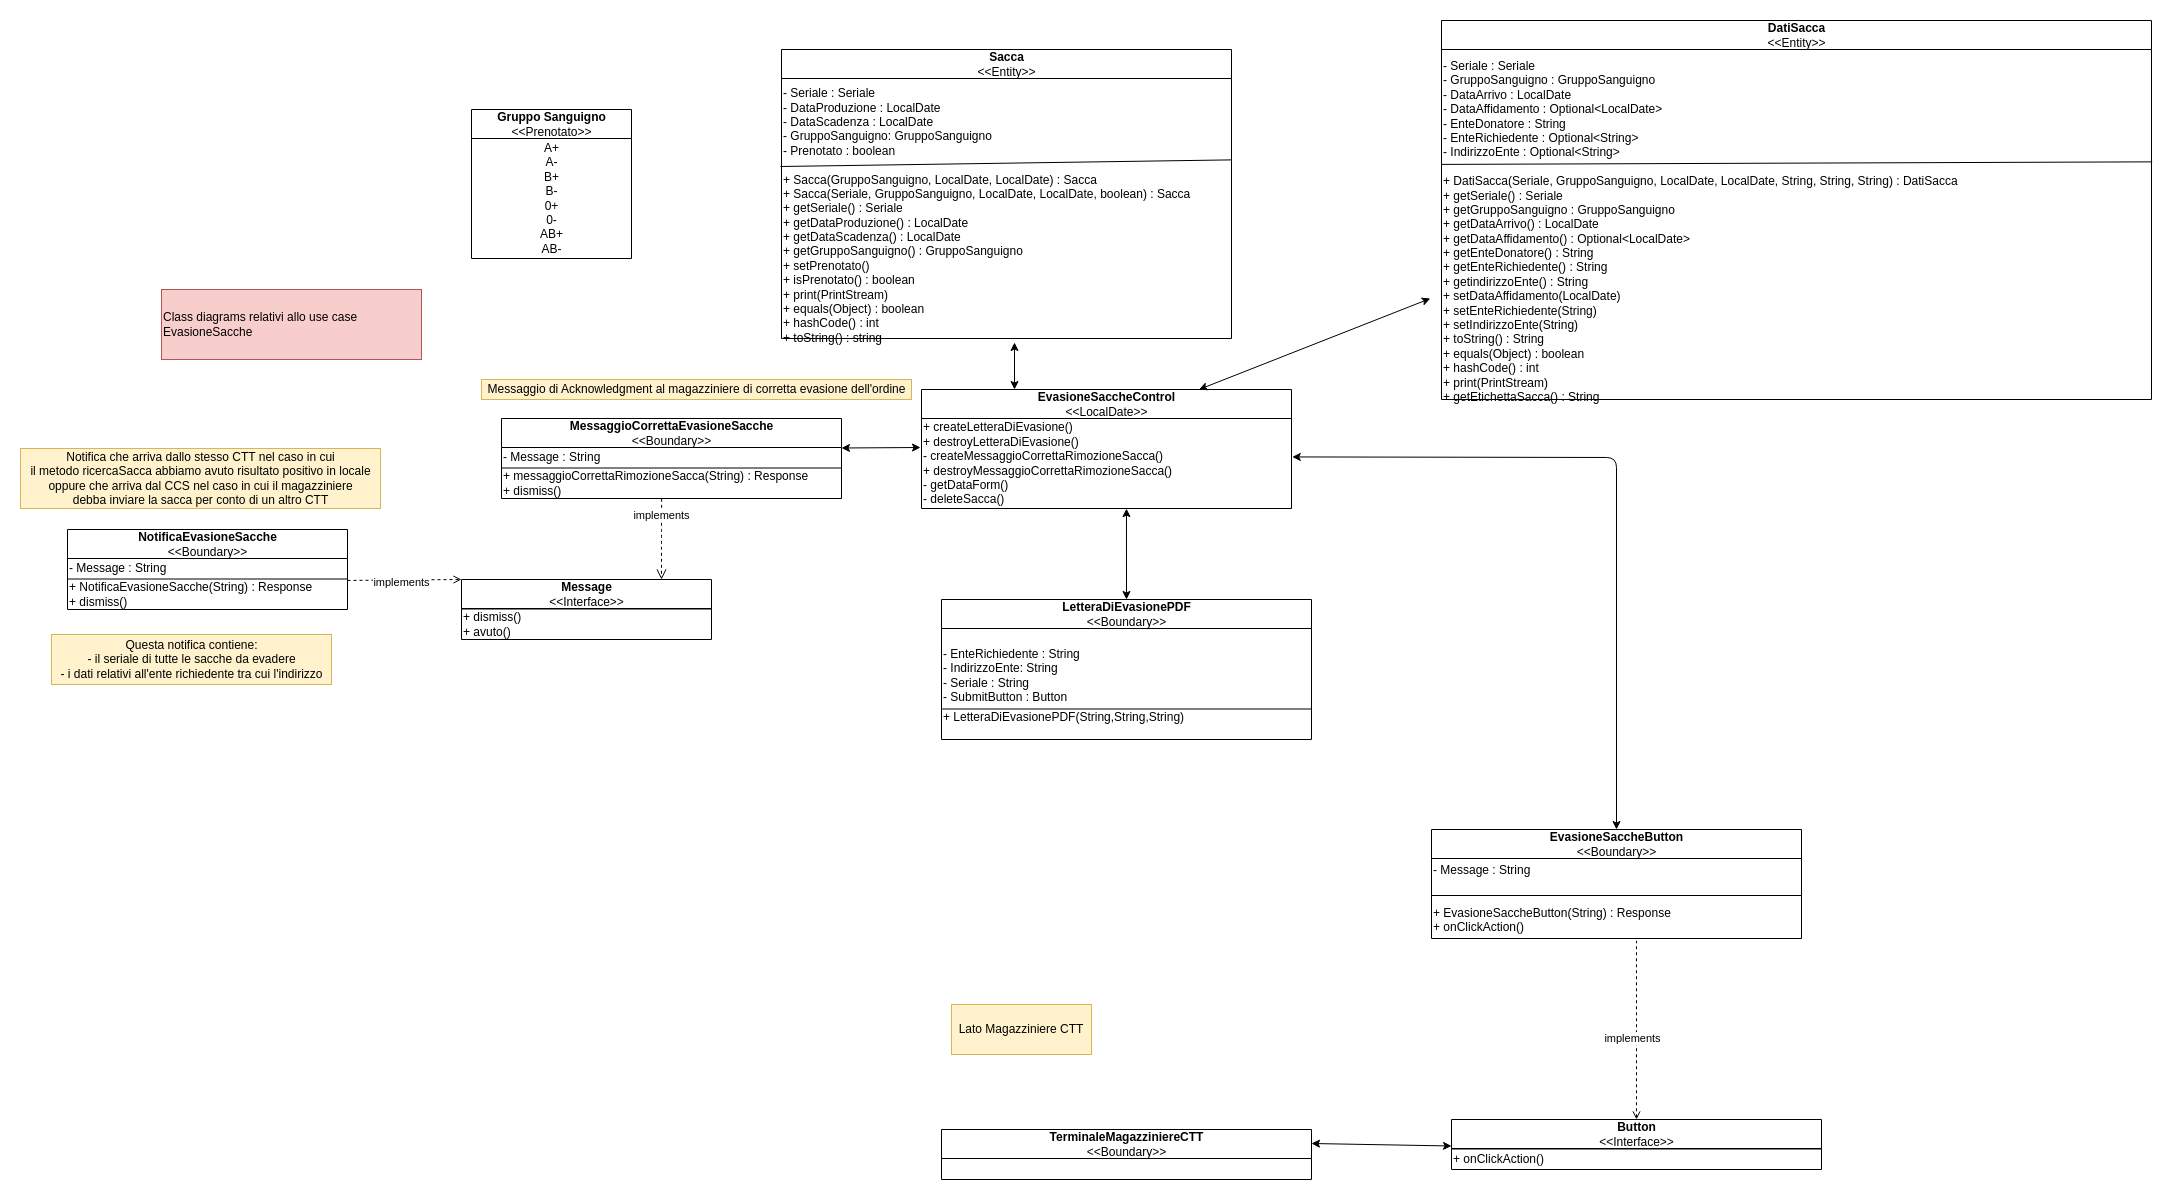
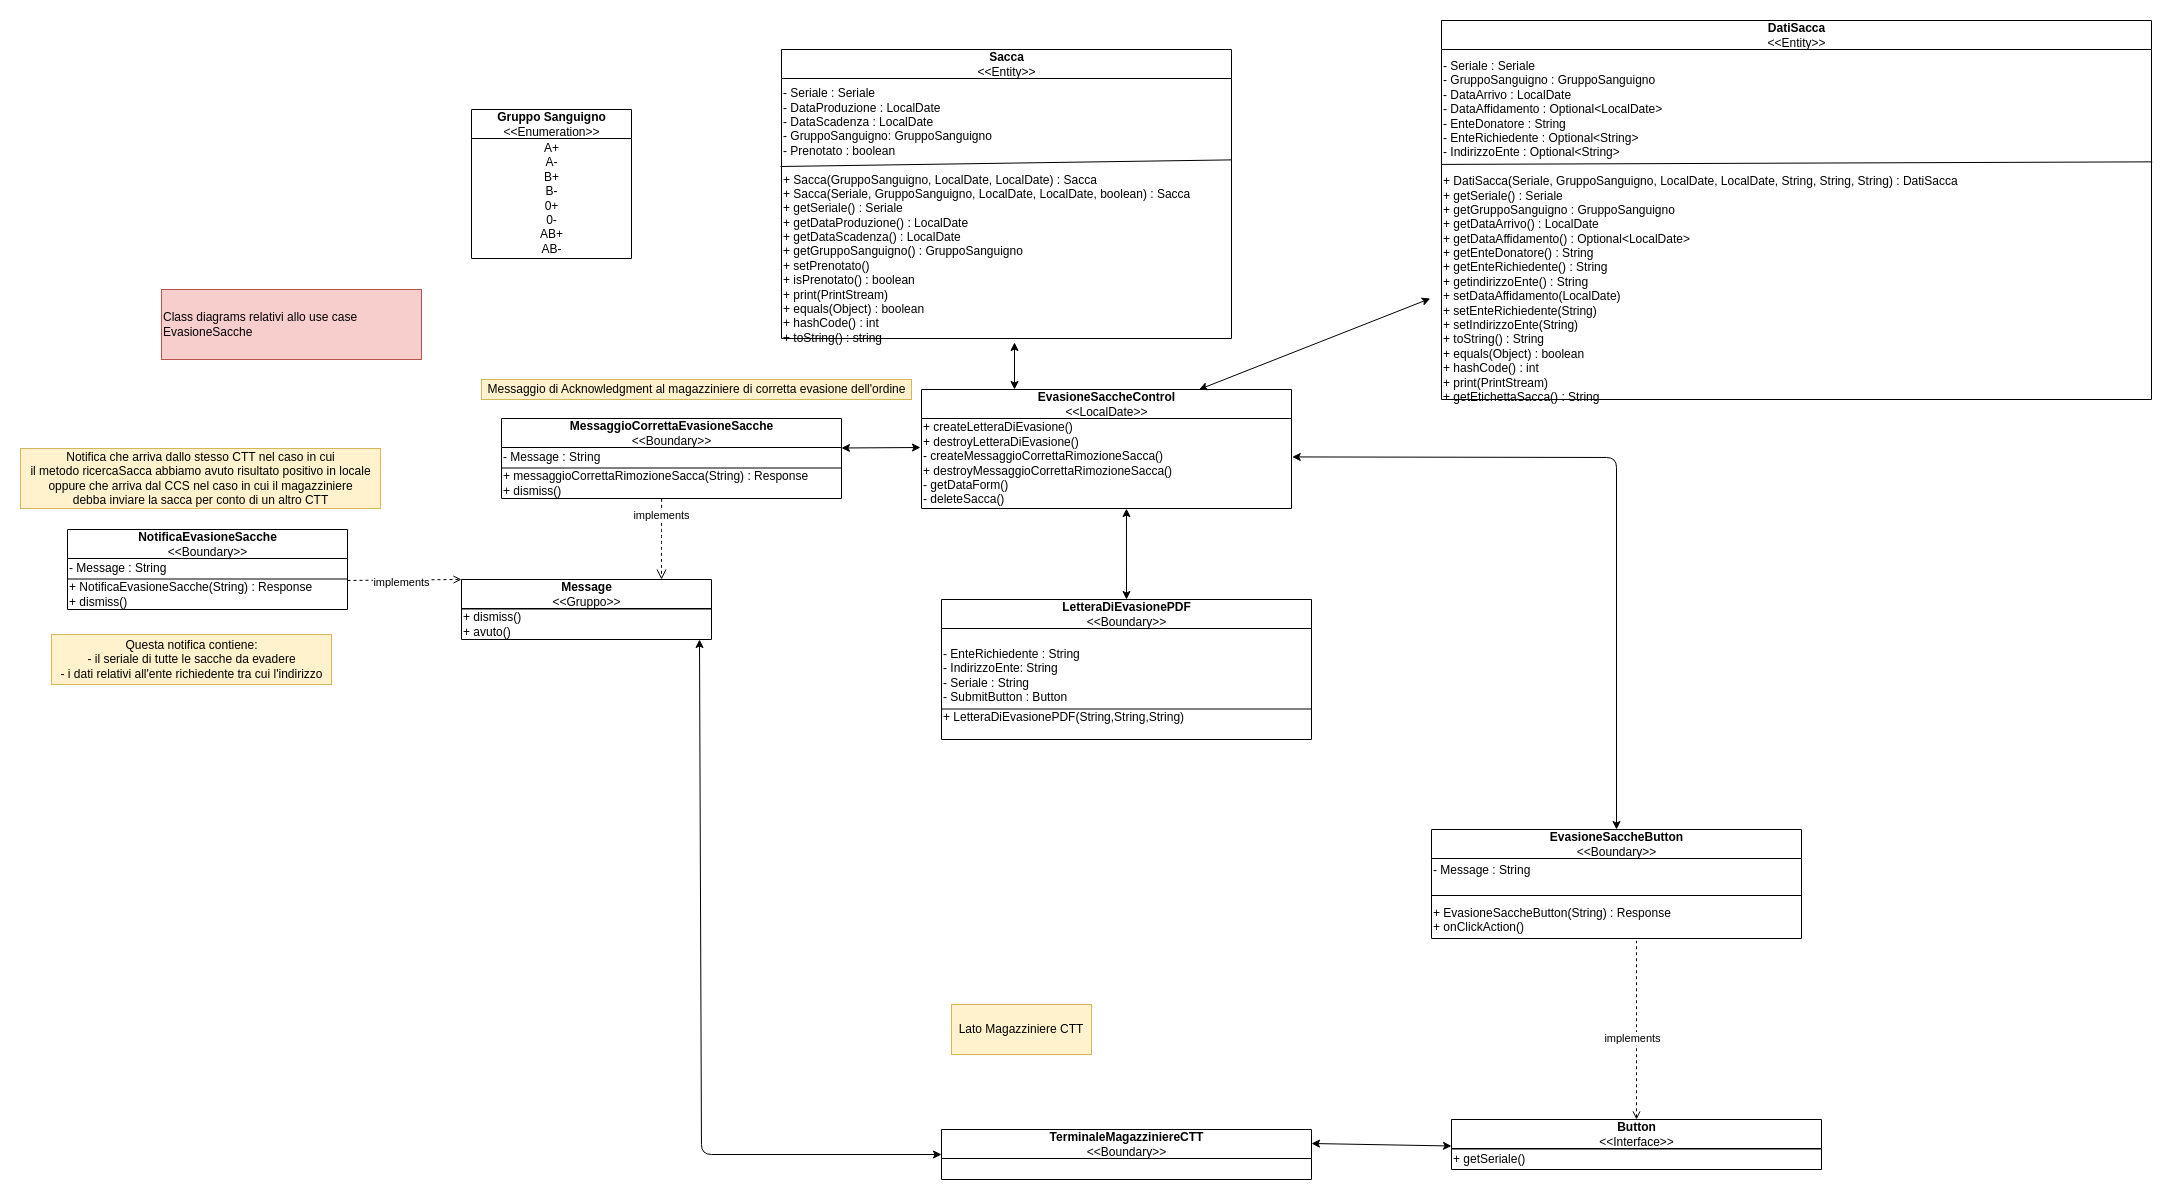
node "Gruppo Sanguigno <<Prenotato>>": label "Gruppo Sanguigno <<Prenotato>>" -> "Gruppo Sanguigno <<Enumeration>>"
node "Message <<Interface>>": label "Message <<Interface>>" -> "Message <<Gruppo>>"
edge "+ dismiss() + avuto()" -- "TerminaleMagazziniereCTT <<Boundary>>": added
node "+ onClickAction()": label "+ onClickAction()" -> "+ getSeriale()"
